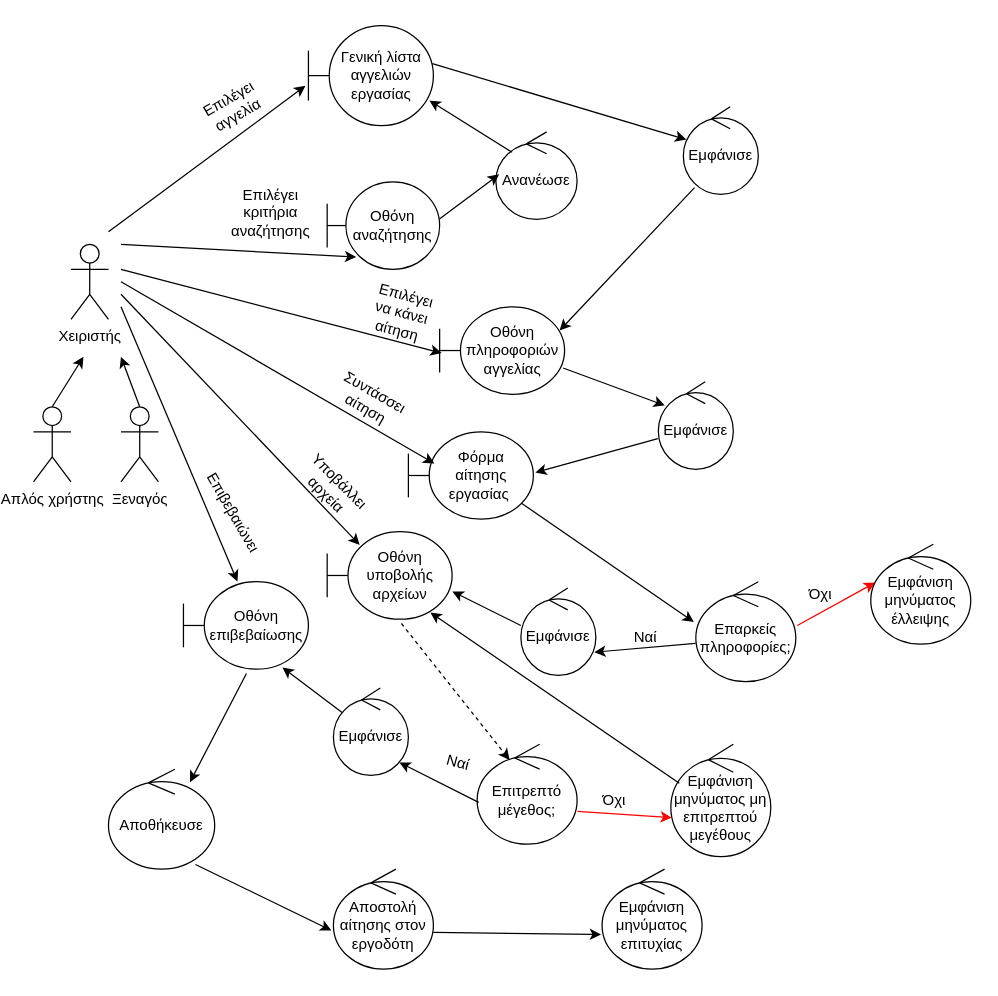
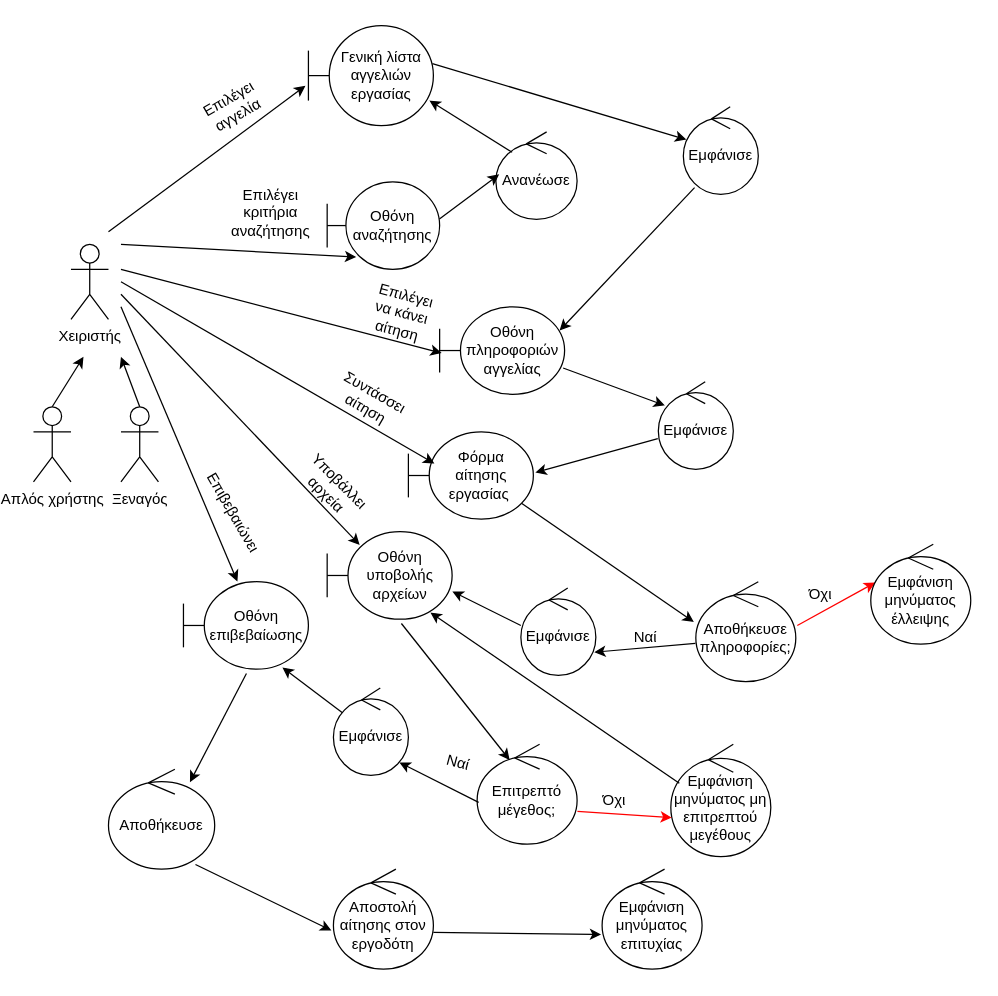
node "Επαρκείς πληροφορίες;": label "Επαρκείς πληροφορίες;" -> "Αποθήκευσε πληροφορίες;"
edge "Οθόνη υποβολής αρχείων" -> "Επιτρεπτό μέγεθος;": style dashed -> solid
